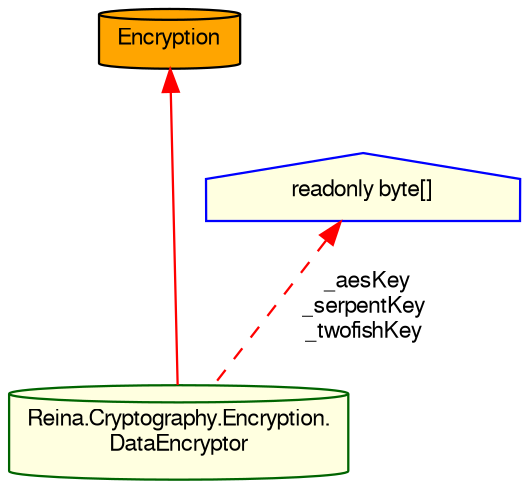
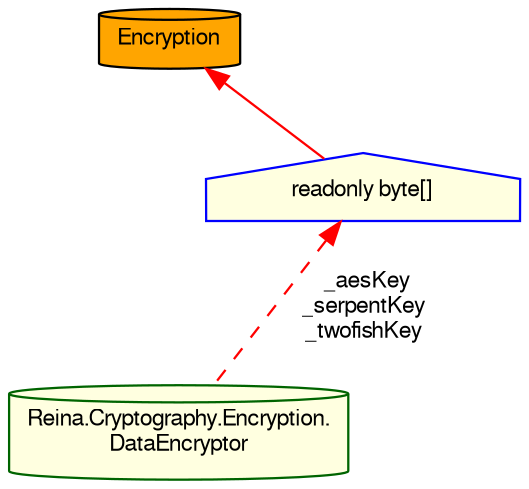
edge "Reina.Cryptography.Encryption. DataEncryptor" -> "Encryption": now "readonly byte[]" -> "Encryption"
